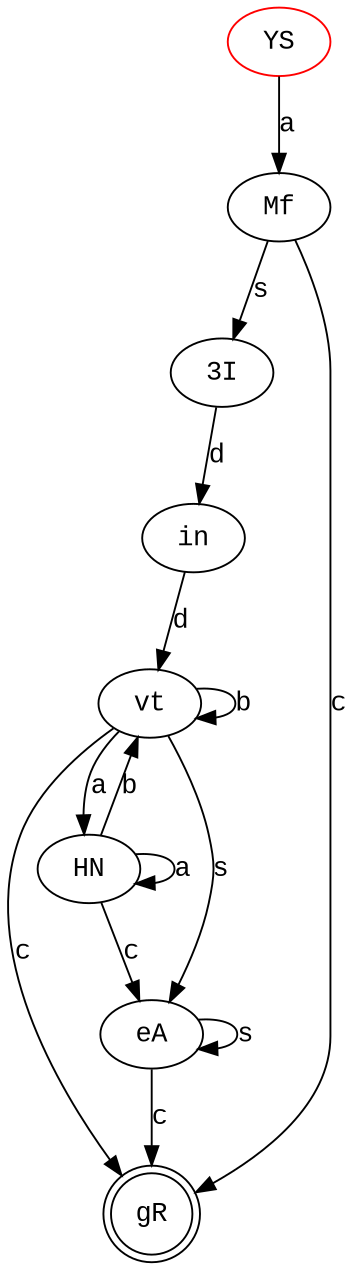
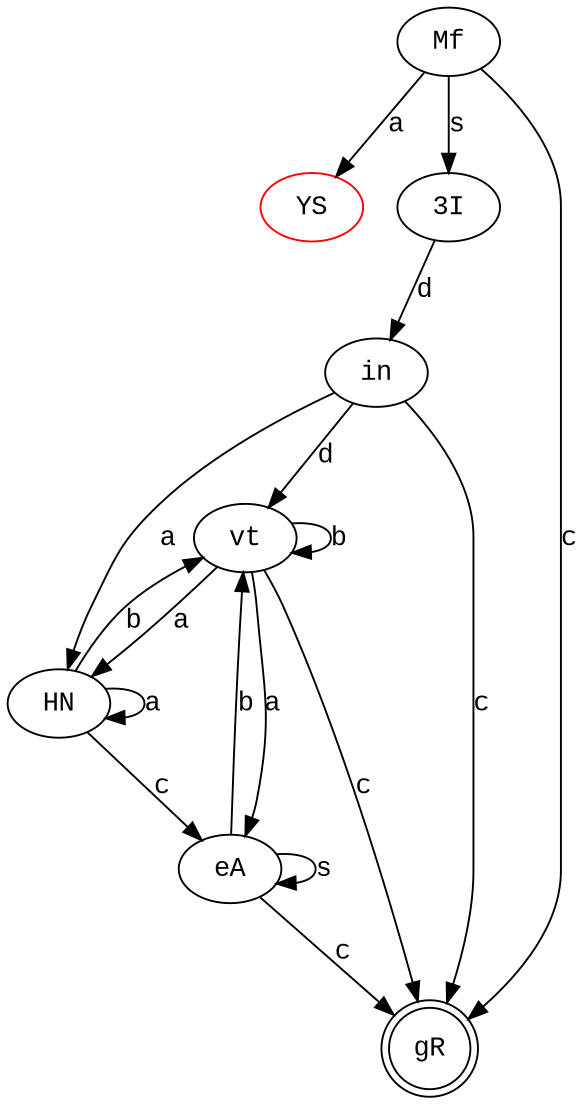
edge "YS" -> "Mf": reversed
edge "in" -> "HN": added, label "a"
edge "in" -> "gR": added, label "c"
edge "eA" -> "vt": added, label "b"
edge "vt" -> "eA": label "s" -> "a"
